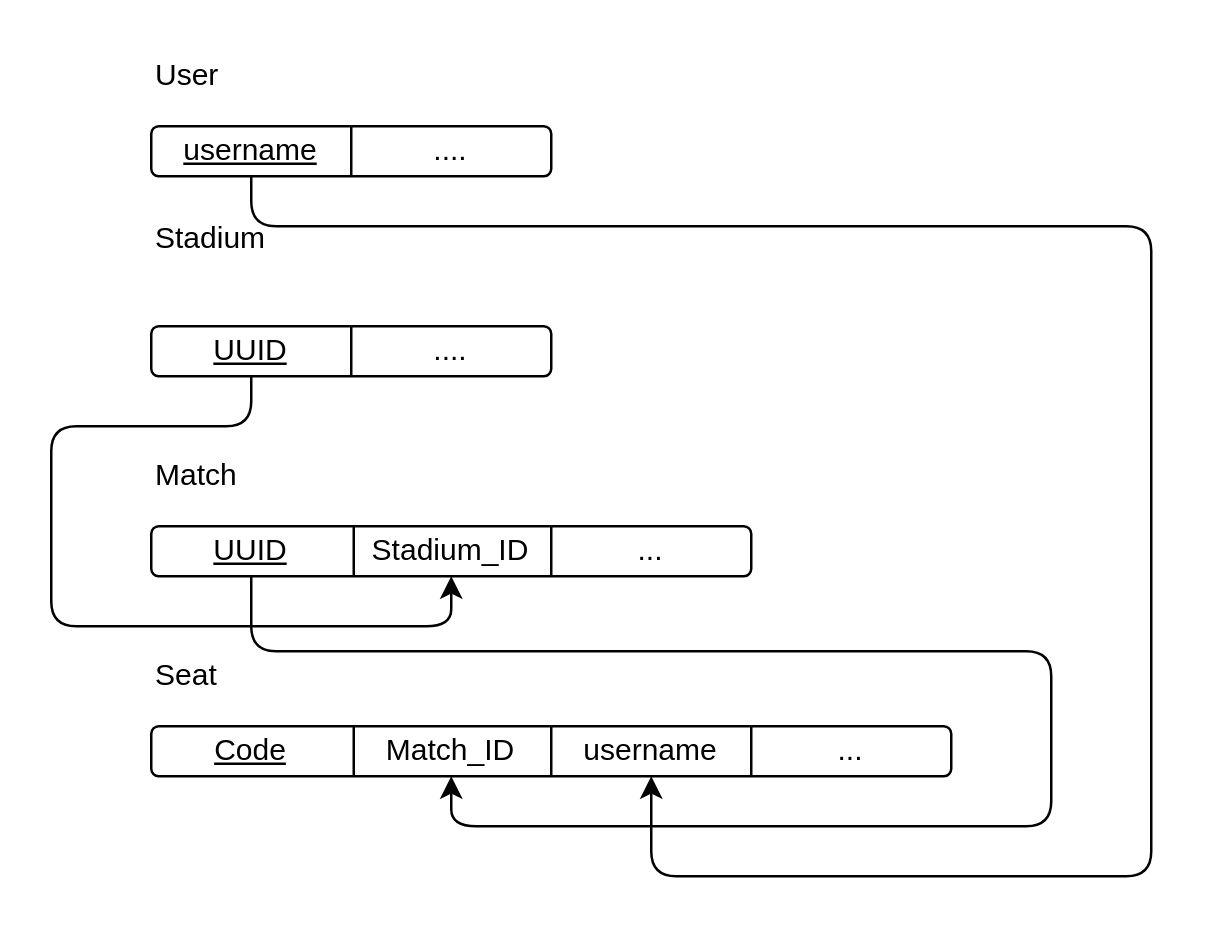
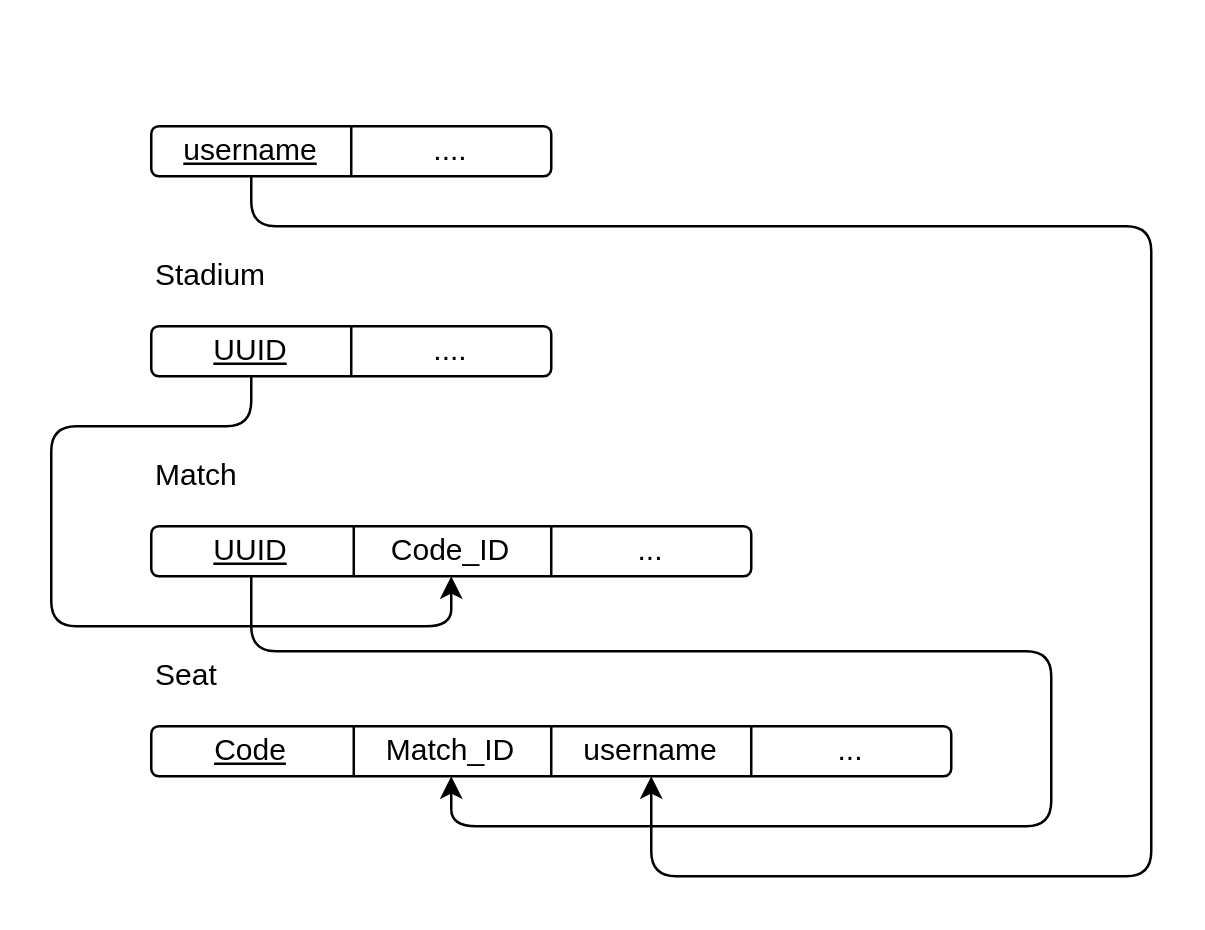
node "User": removed
node "Stadium": moved (214, 239) -> (214, 276)
node "Stadium_ID": label "Stadium_ID" -> "Code_ID"
